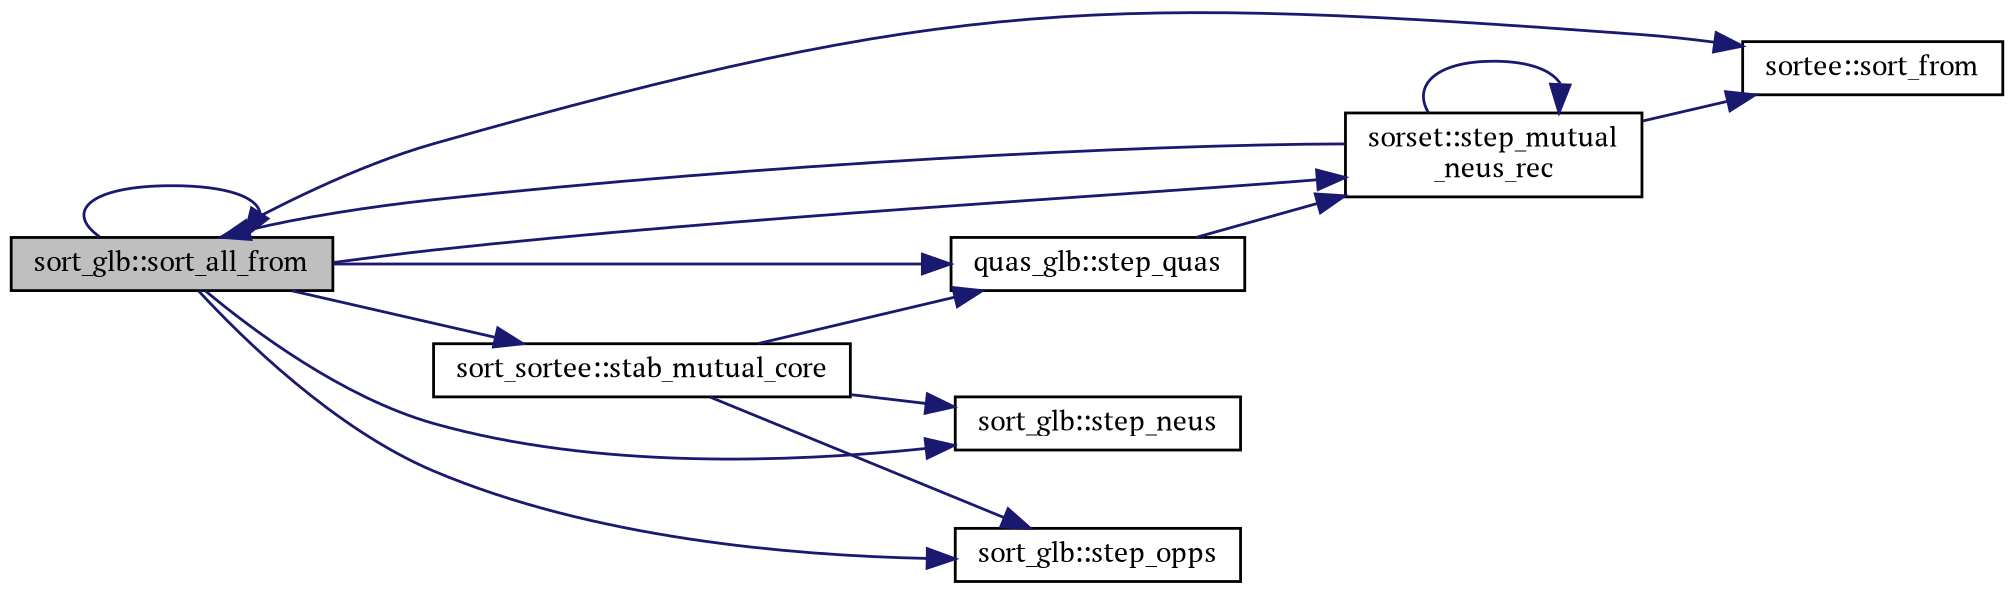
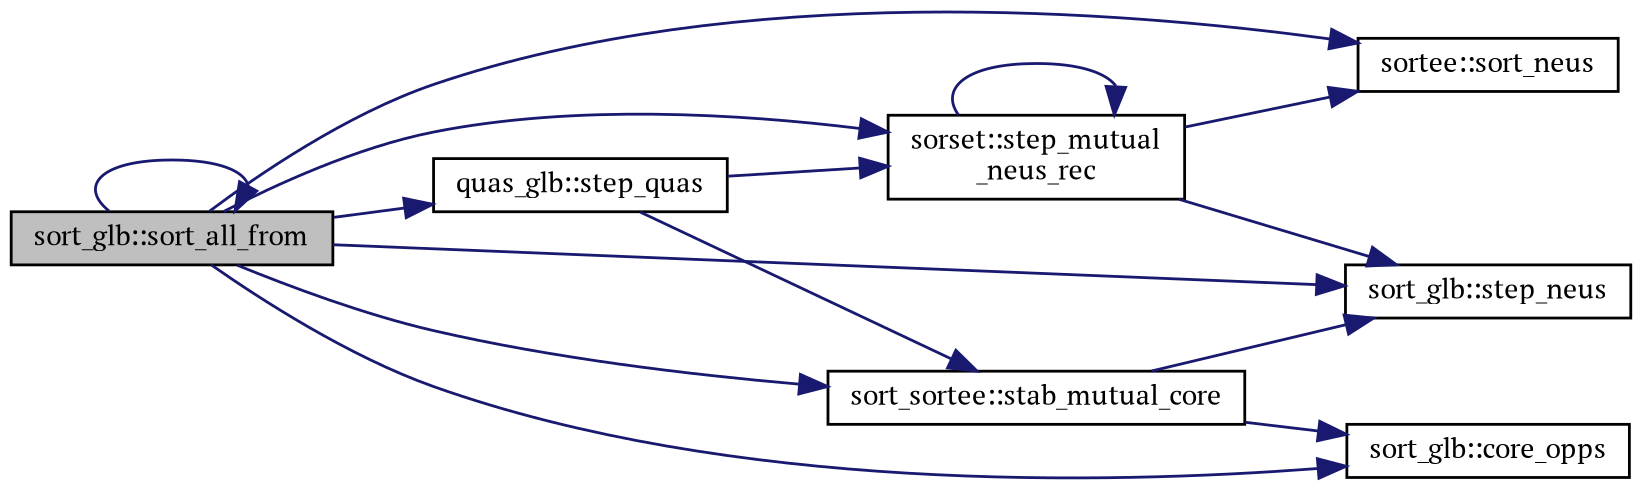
node "sortee::sort_from": label "sortee::sort_from" -> "sortee::sort_neus"
edge "sorset::step_mutual _neus_rec" -> "sort_glb::sort_all_from": now "sorset::step_mutual _neus_rec" -> "sort_glb::step_neus"
edge "sort_sortee::stab_mutual_core" -> "quas_glb::step_quas": reversed
node "sort_glb::step_opps": label "sort_glb::step_opps" -> "sort_glb::core_opps"
